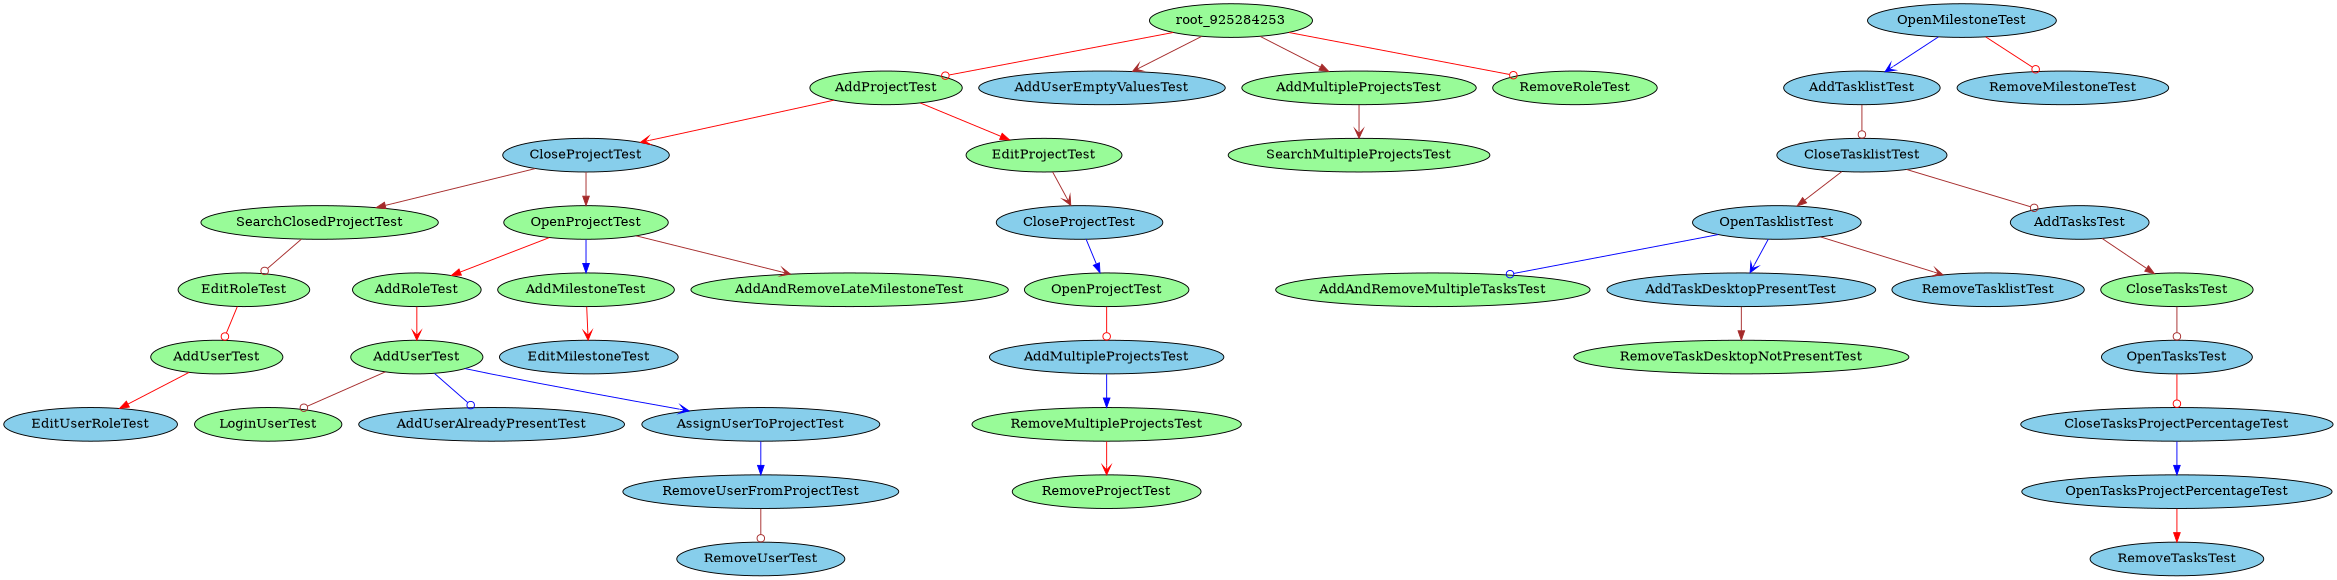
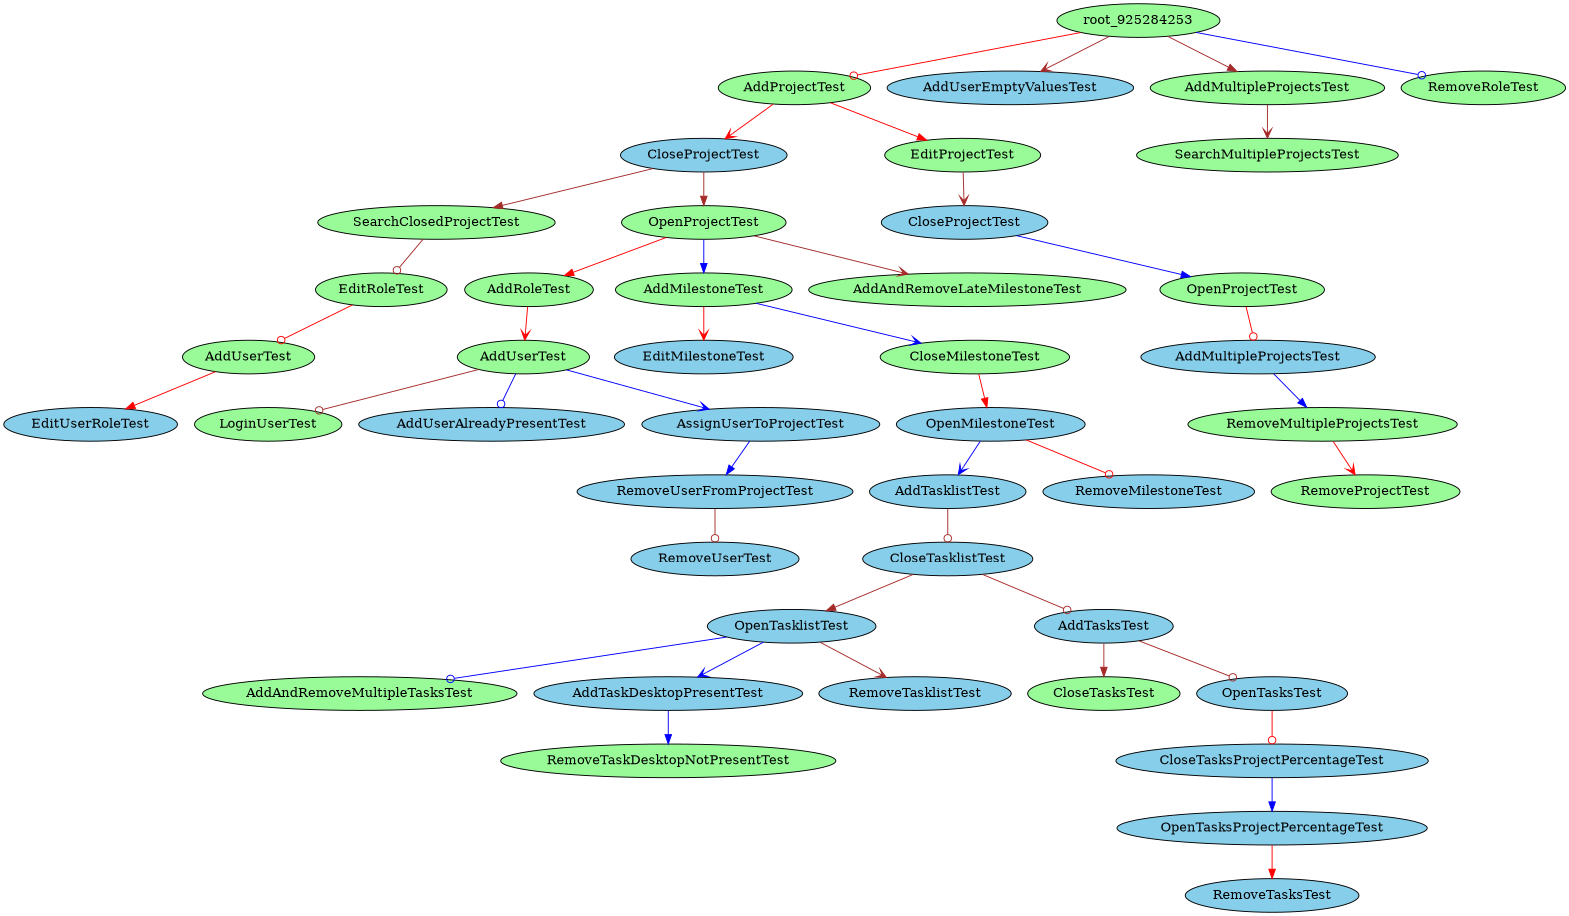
edge "root_925284253" -> "RemoveRoleTest": color red -> blue
edge "AddTaskDesktopPresentTest" -> "RemoveTaskDesktopNotPresentTest": color brown -> blue
edge "CloseTasksTest" -> "OpenTasksTest": now "AddTasksTest" -> "OpenTasksTest"
node "CloseMilestoneTest": added
